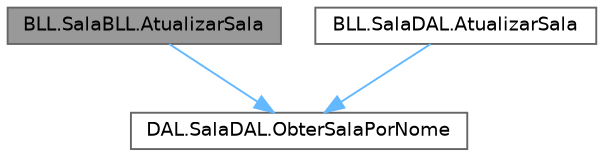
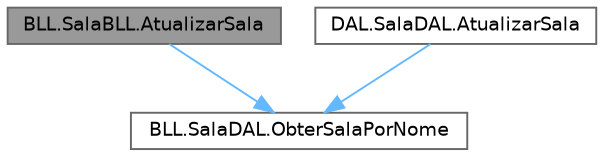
node "BLL.SalaDAL.AtualizarSala": label "BLL.SalaDAL.AtualizarSala" -> "DAL.SalaDAL.AtualizarSala"
node "DAL.SalaDAL.ObterSalaPorNome": label "DAL.SalaDAL.ObterSalaPorNome" -> "BLL.SalaDAL.ObterSalaPorNome"
